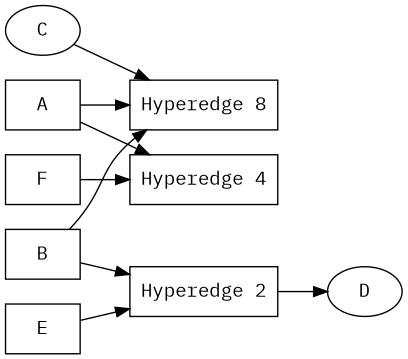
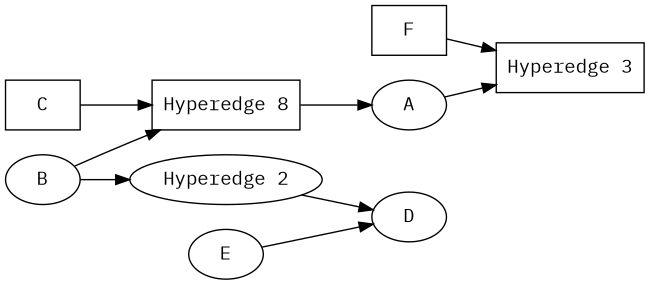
node "C": shape ellipse -> box
node "A": shape box -> ellipse
edge "A" -> "Hyperedge 8": reversed
node "Hyperedge 4": label "Hyperedge 4" -> "Hyperedge 3"
node "B": shape box -> ellipse
node "Hyperedge 2": shape box -> ellipse
edge "E" -> "Hyperedge 2": now "E" -> "D"
node "E": shape box -> ellipse
